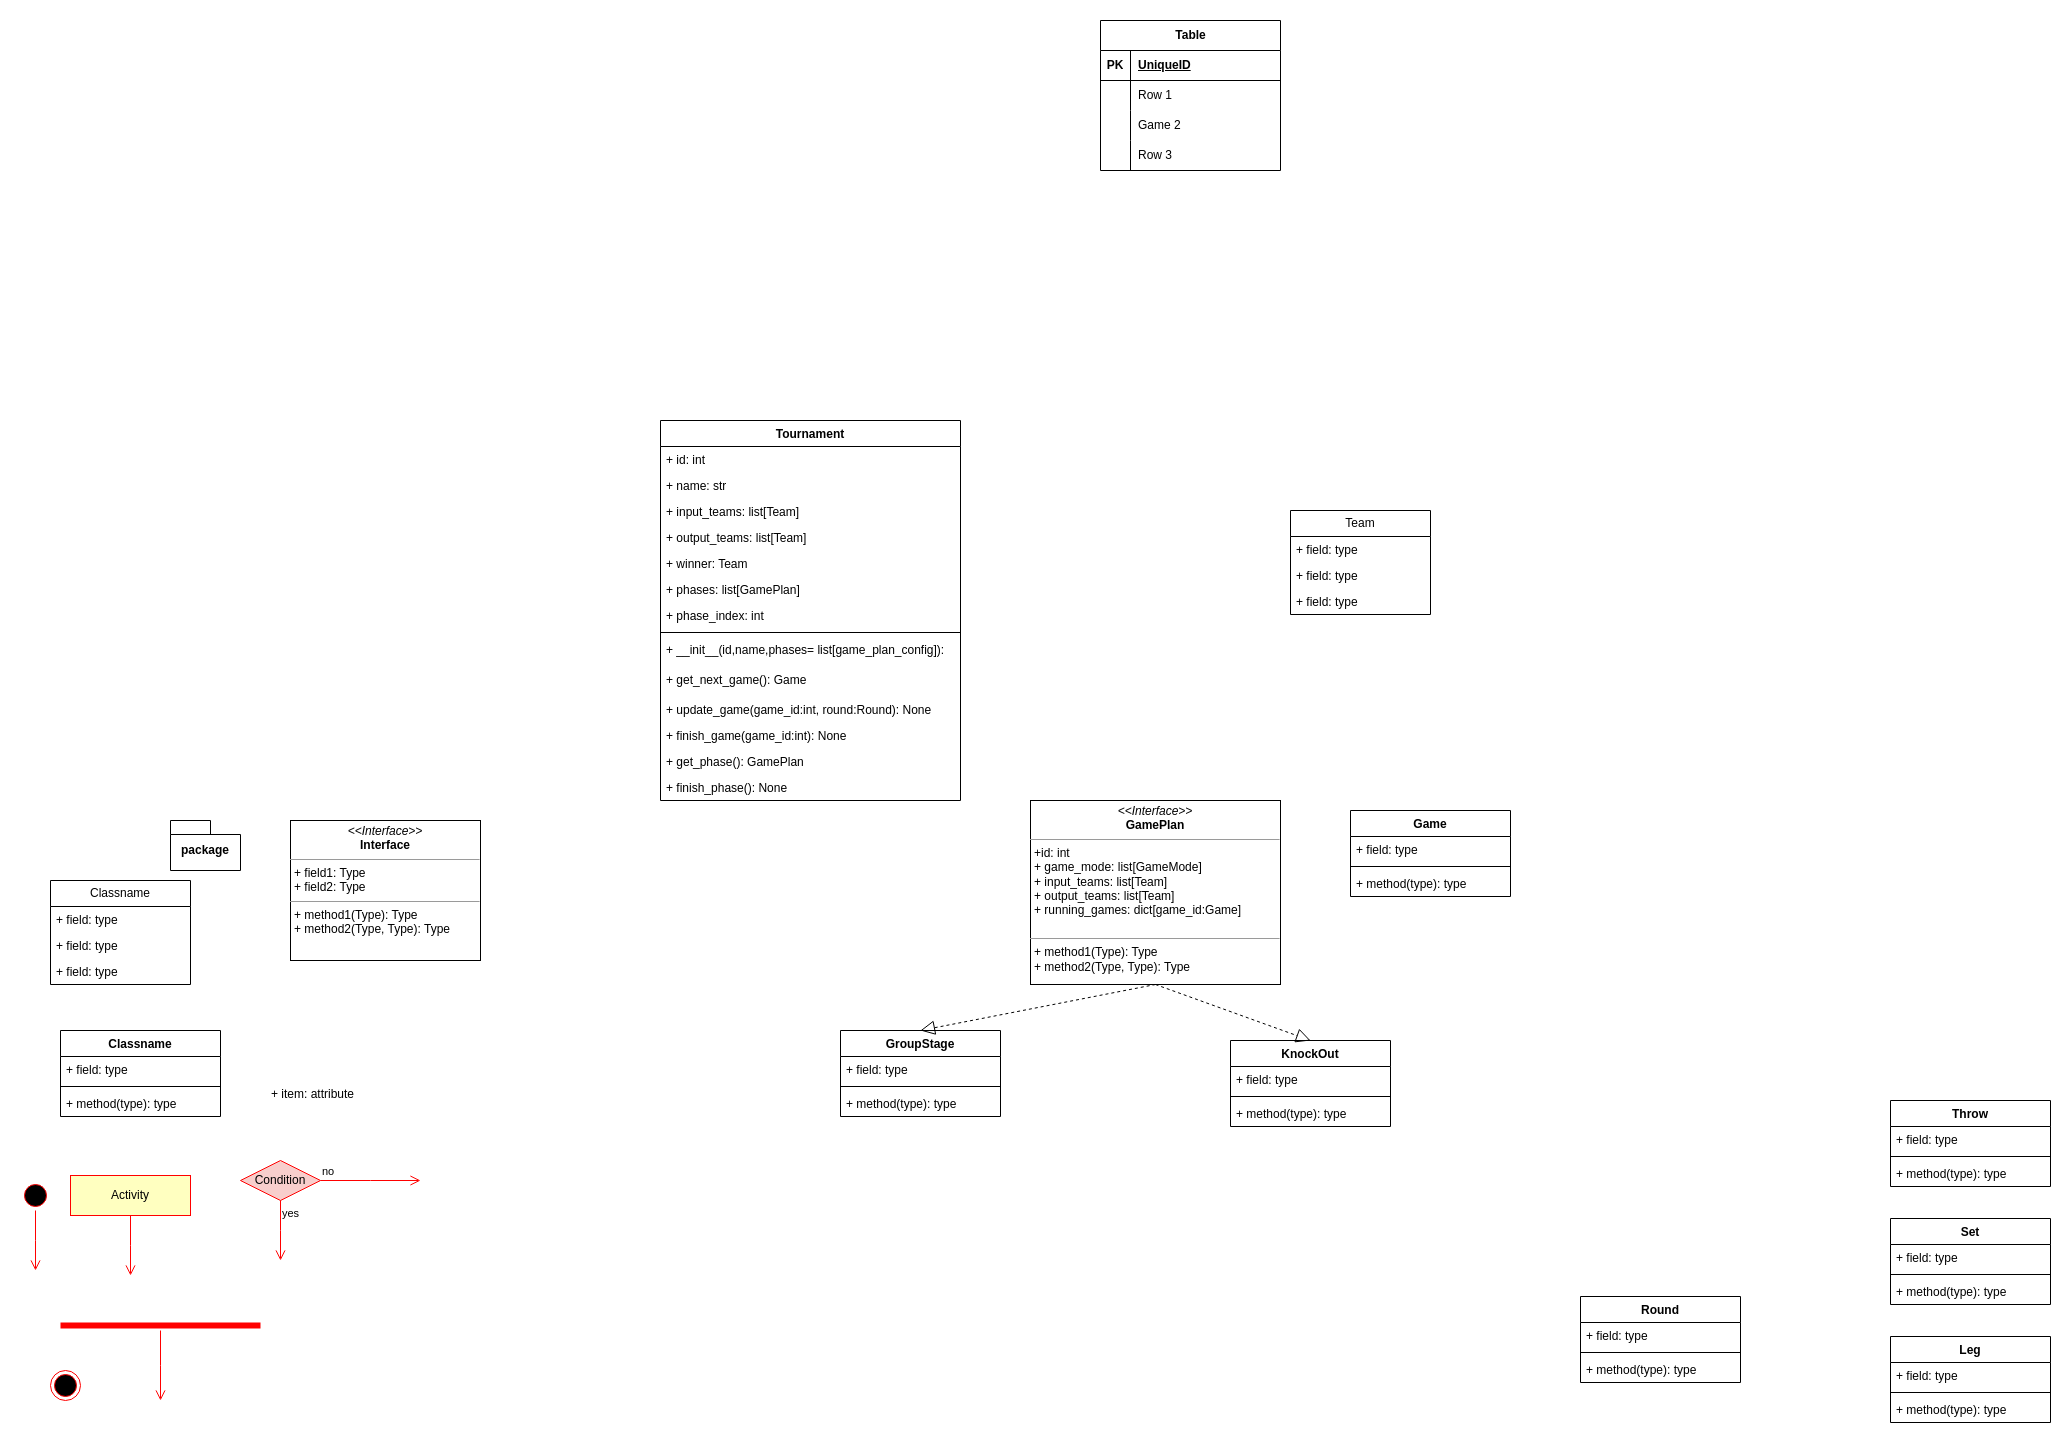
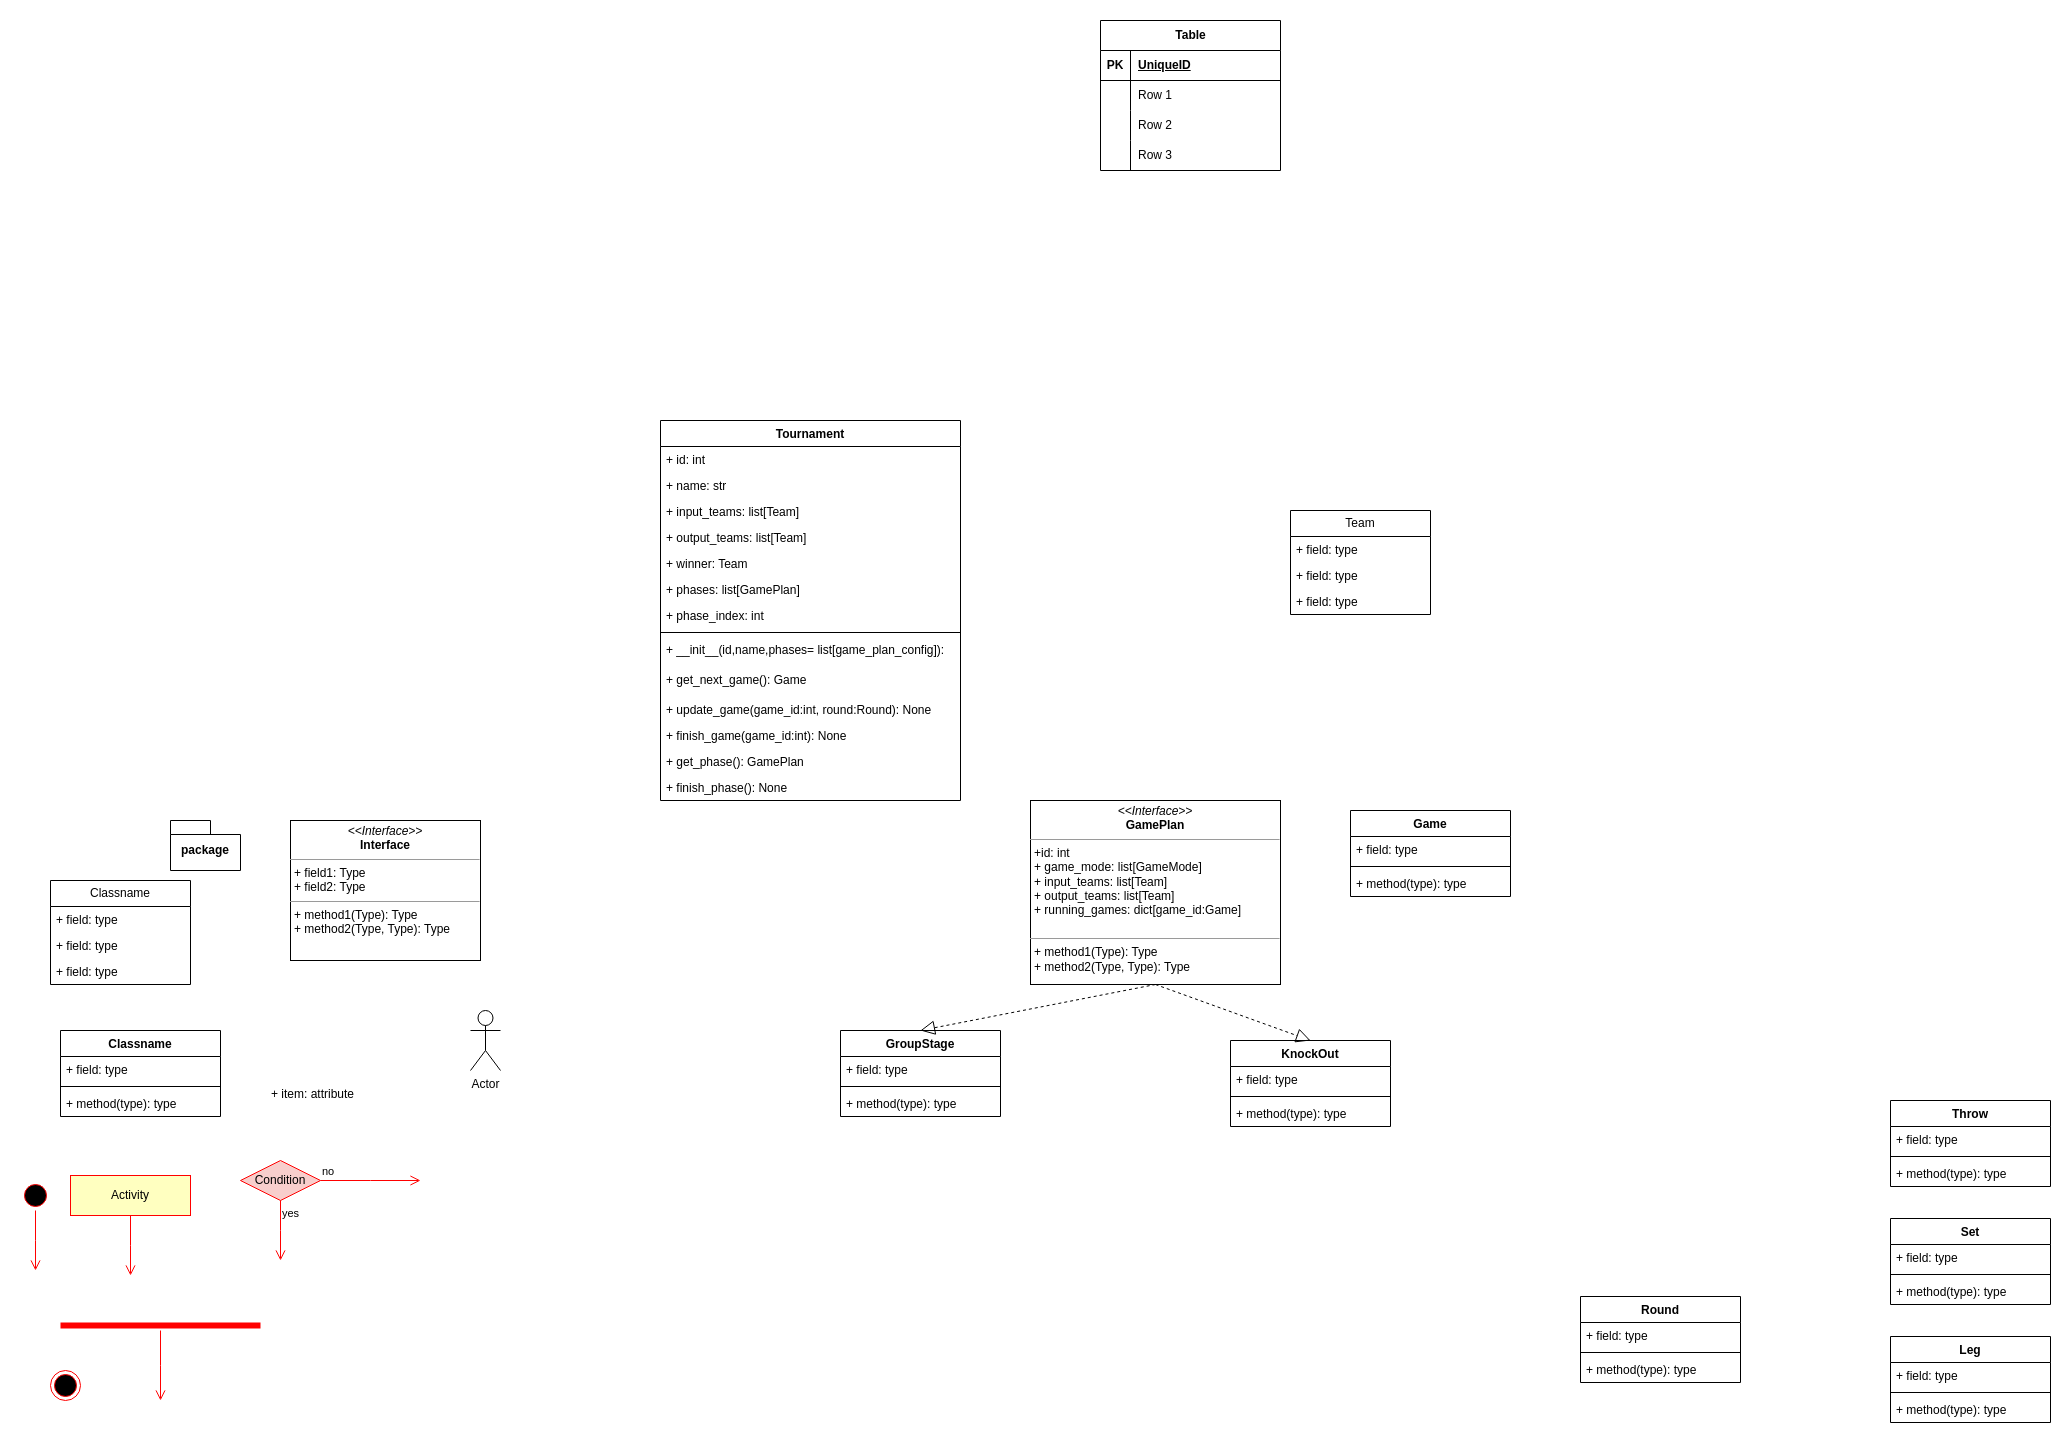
node "Game 2": label "Game 2" -> "Row 2"
node "Actor": added
